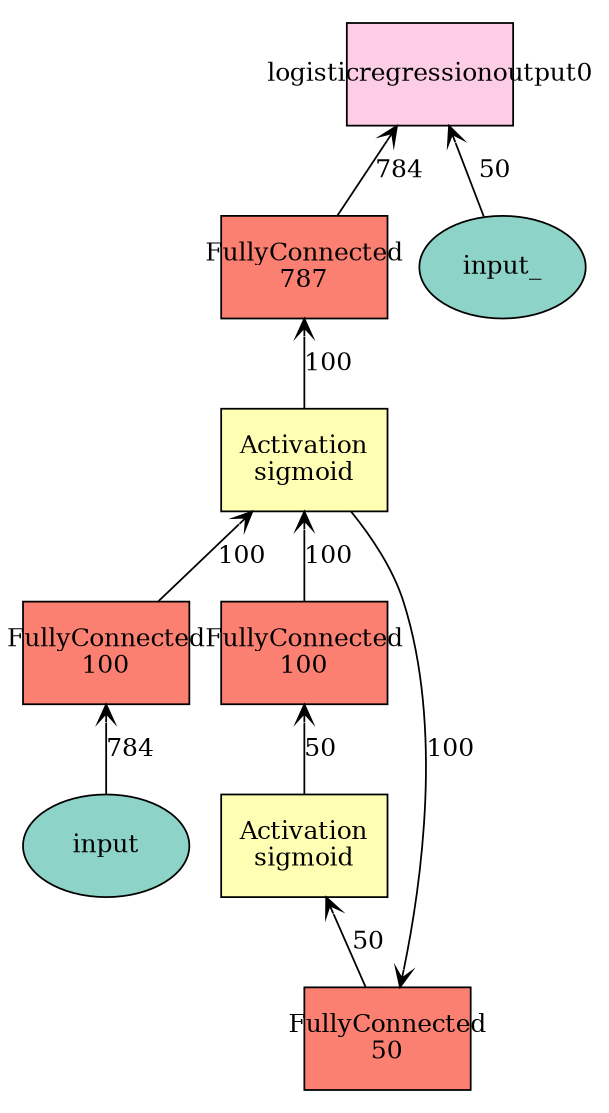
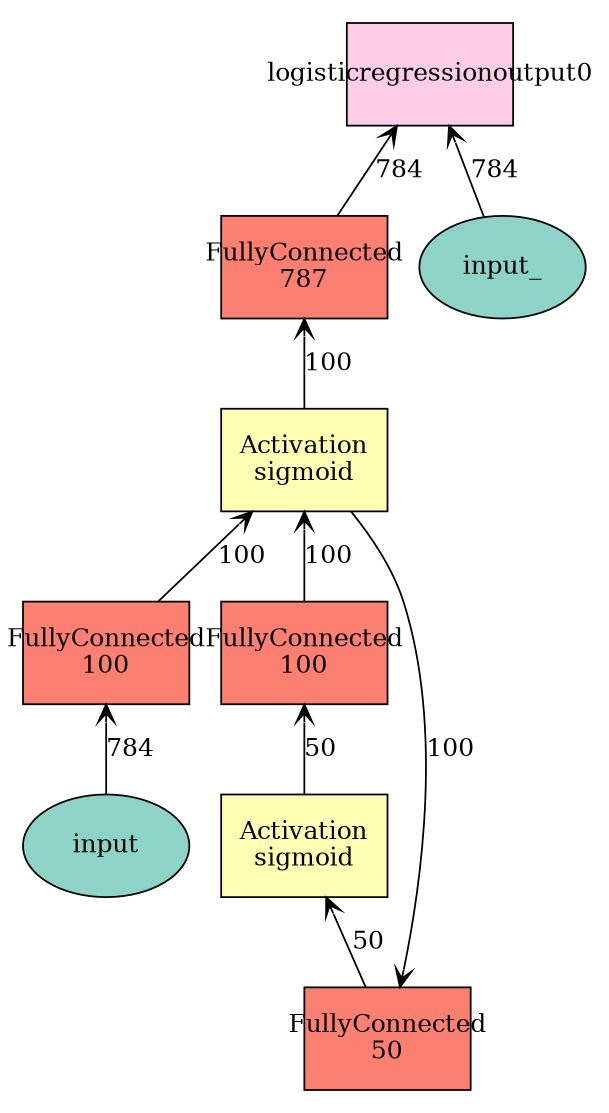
edge "input_" -> "logisticregressionoutput0": label "50" -> "784"
